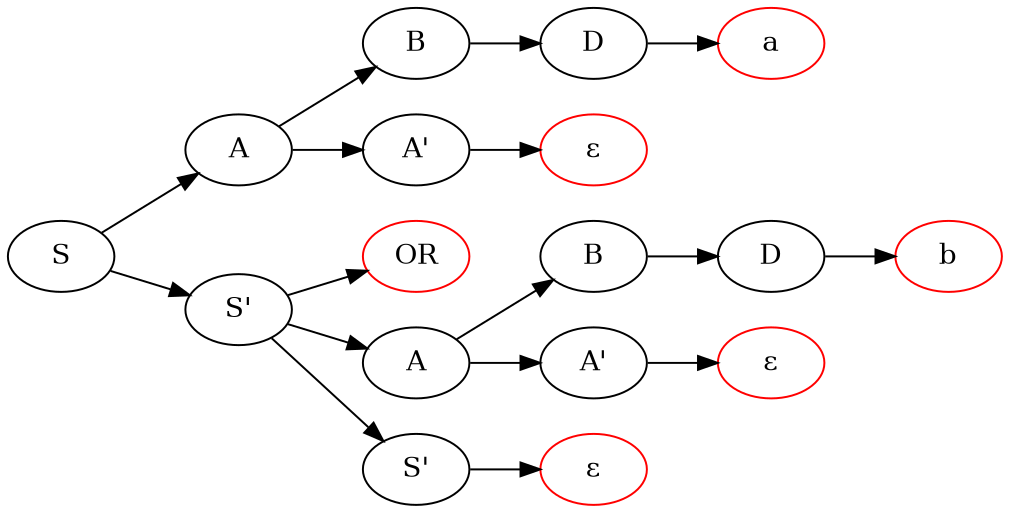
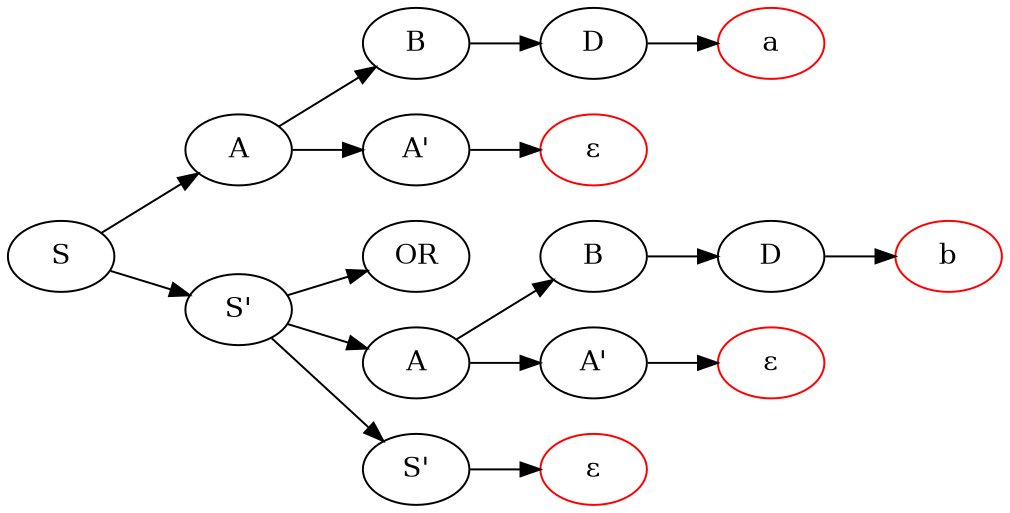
node "OR": color red -> black
